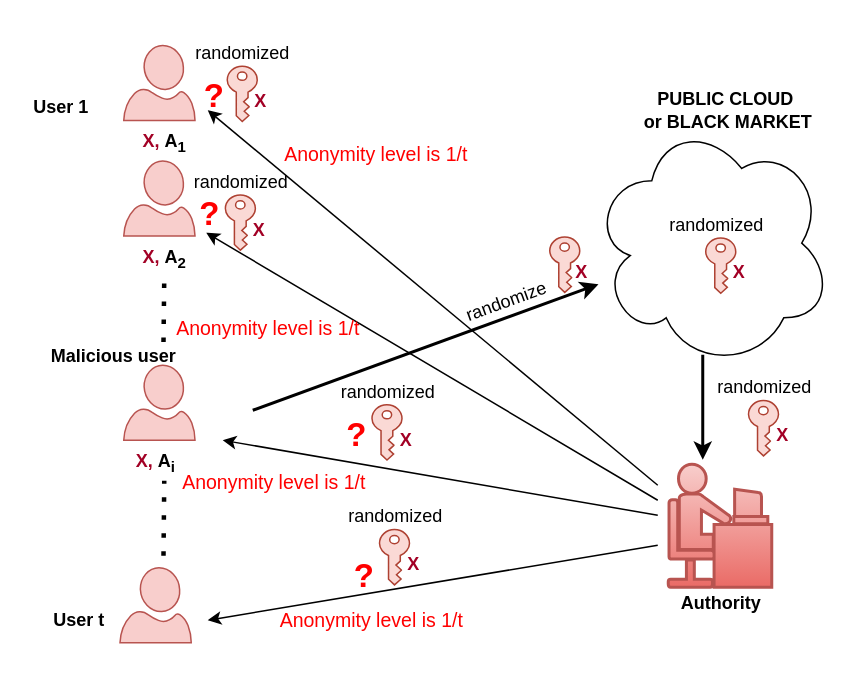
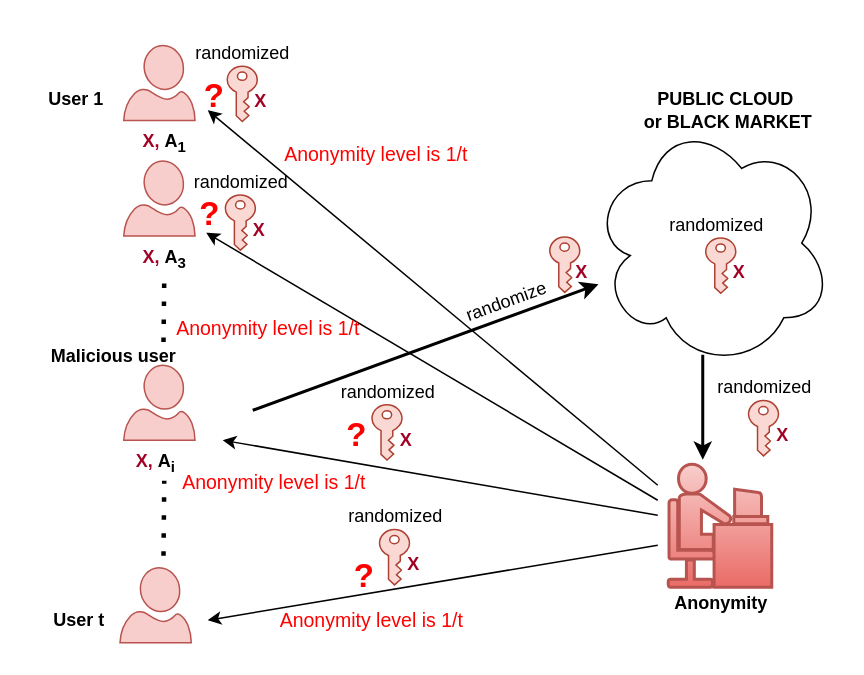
node "User 1": moved (61, 107) -> (76, 100)
node "X, A2": label "X, A2" -> "X, A3"
node "Authority": label "Authority" -> "Anonymity"
